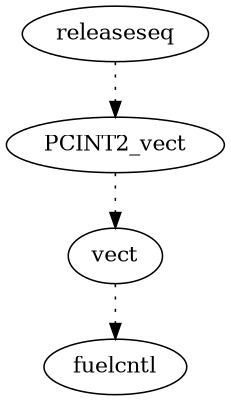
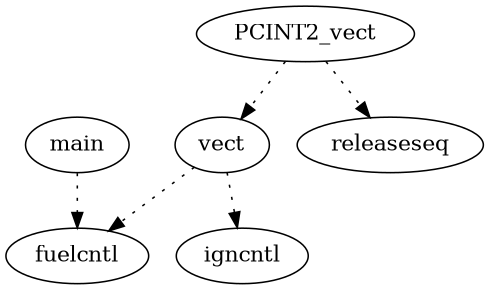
edge "releaseseq" -> "PCINT2_vect": reversed
node "main": added
node "igncntl": added
